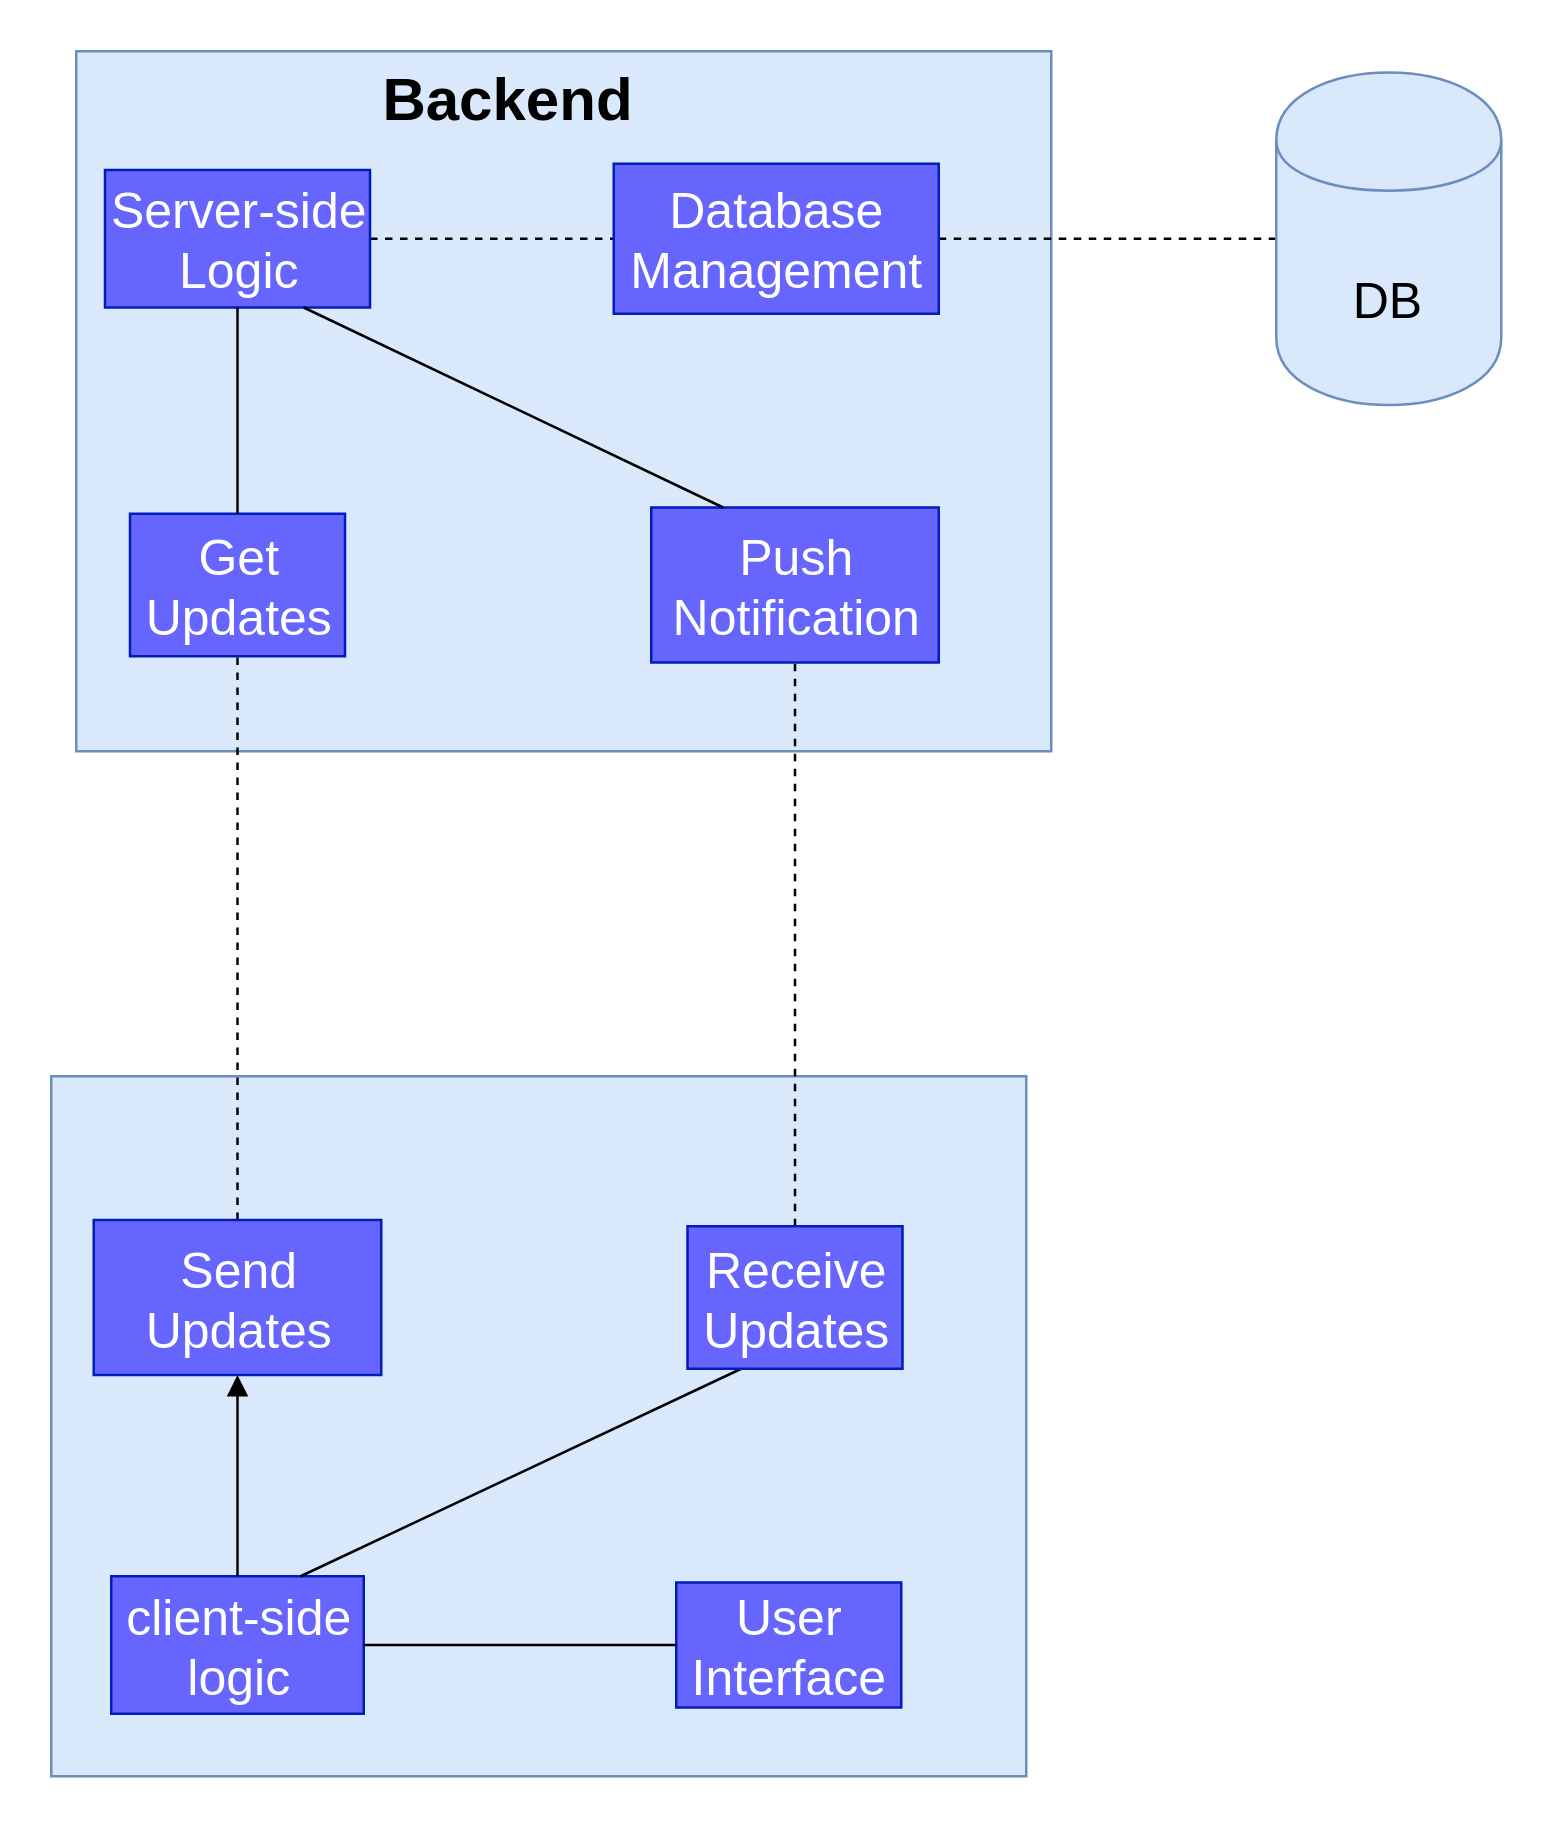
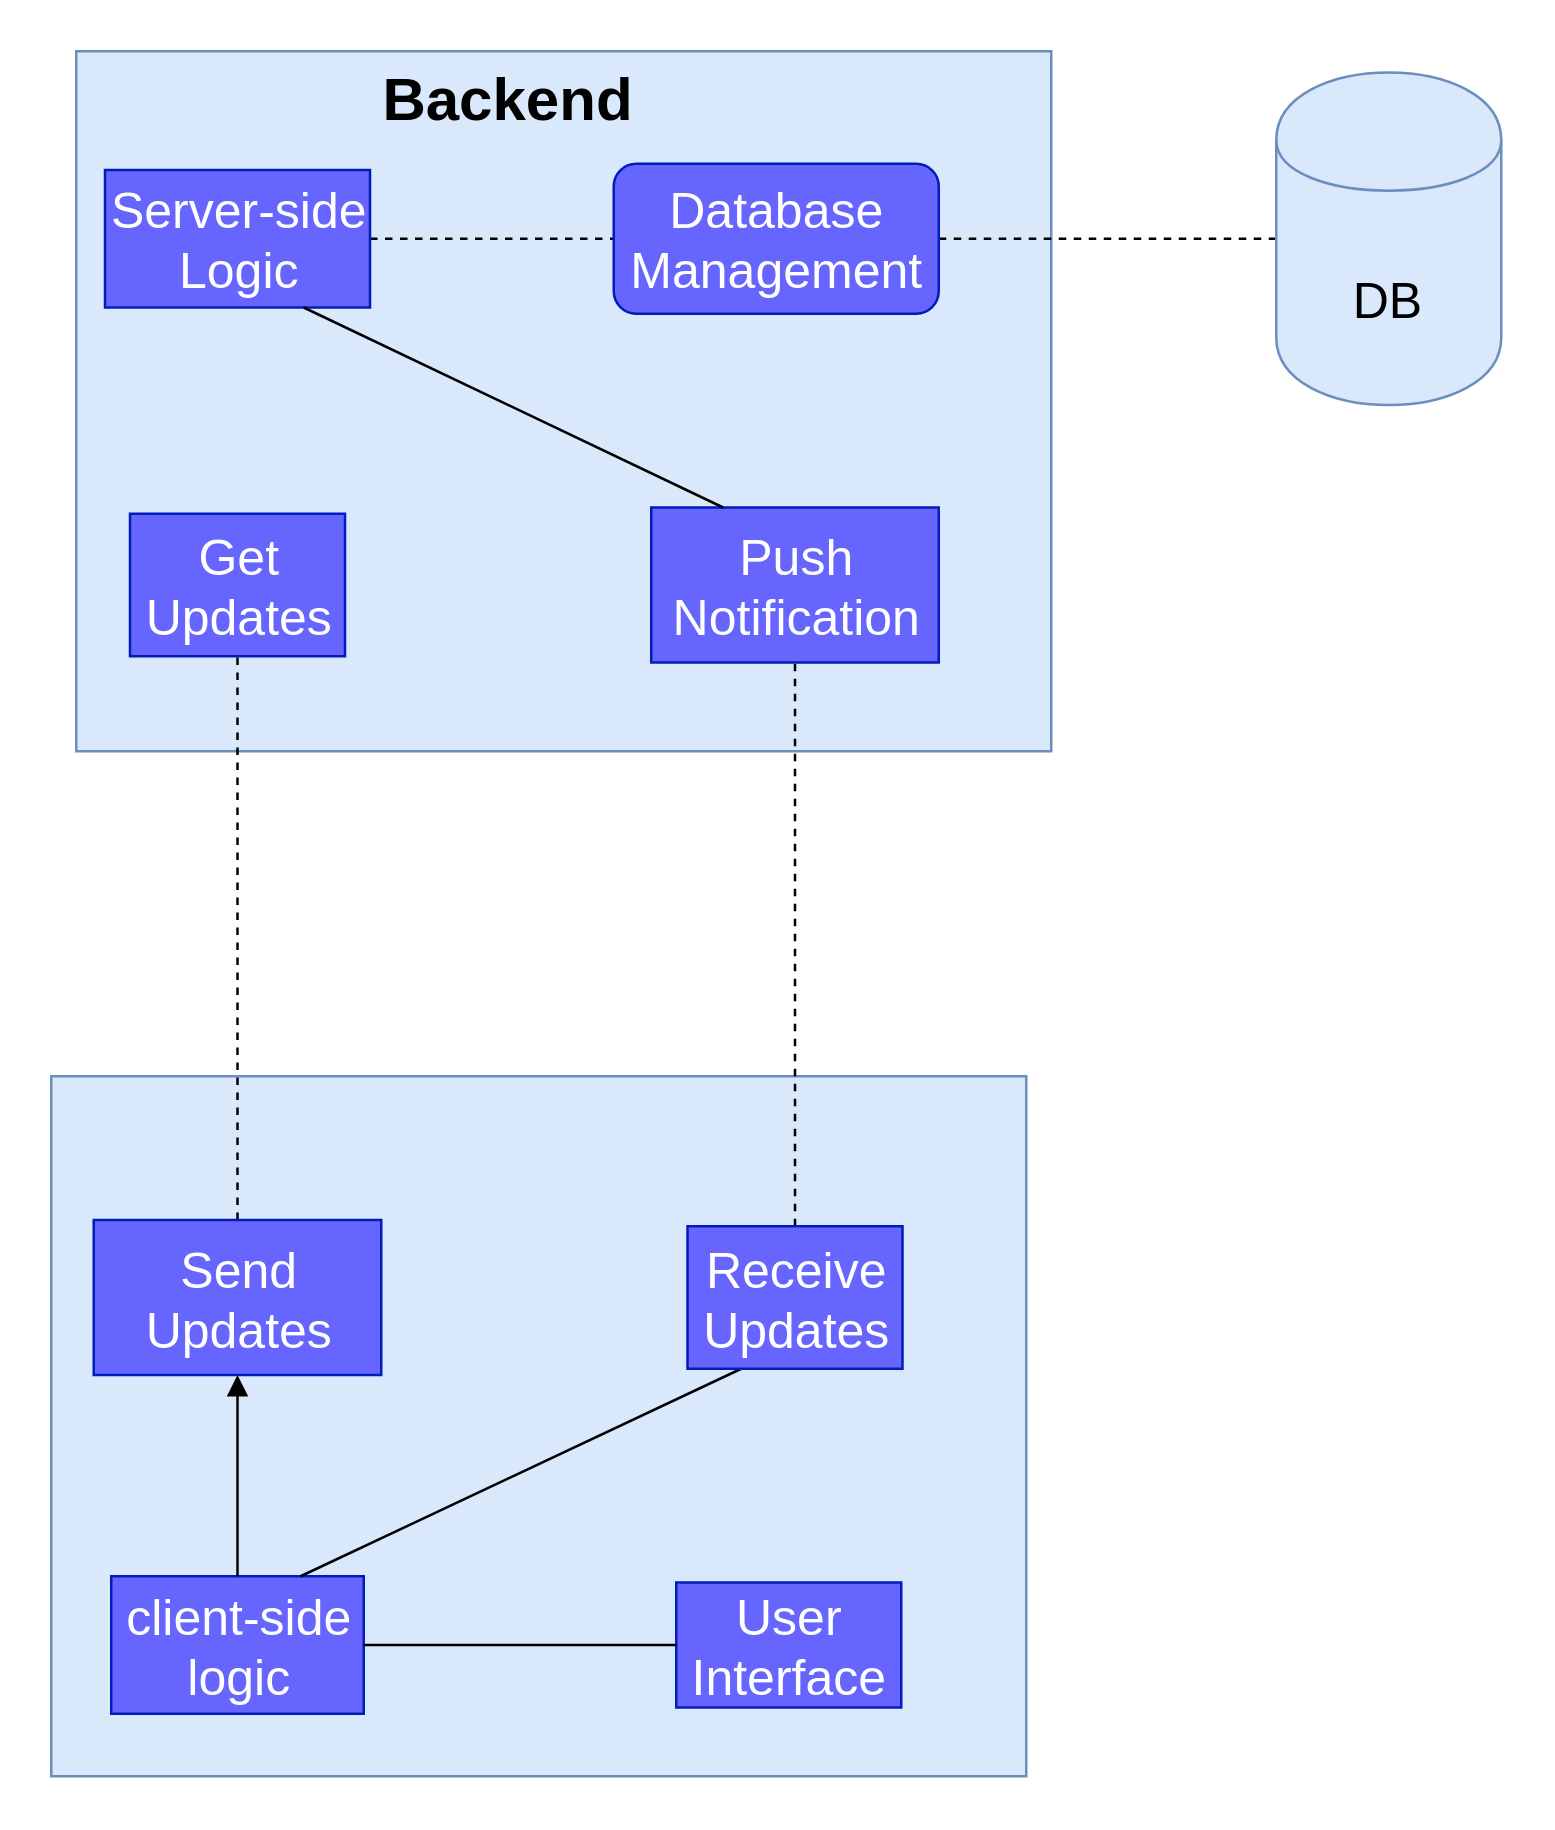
node "Database Management": shape rectangle -> rounded rectangle
edge "Server-side Logic" -- "Get Updates": removed
